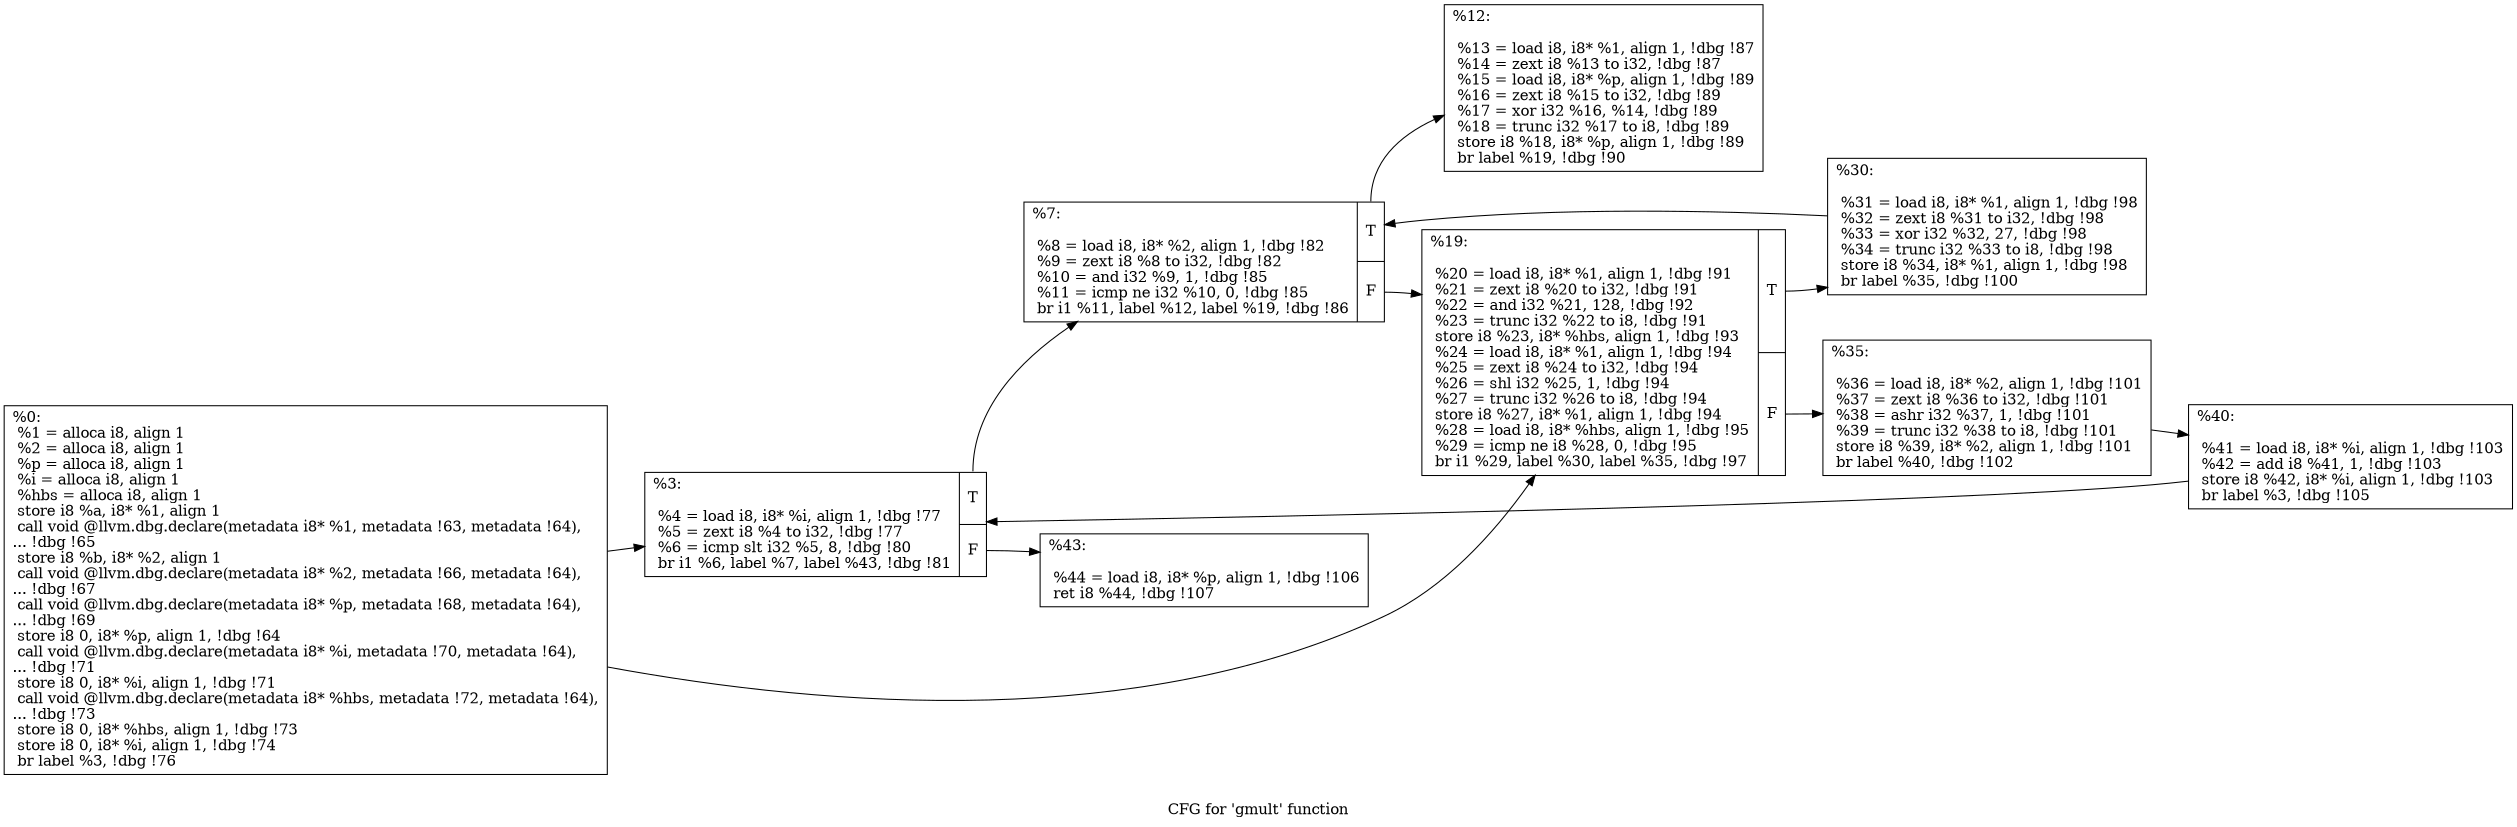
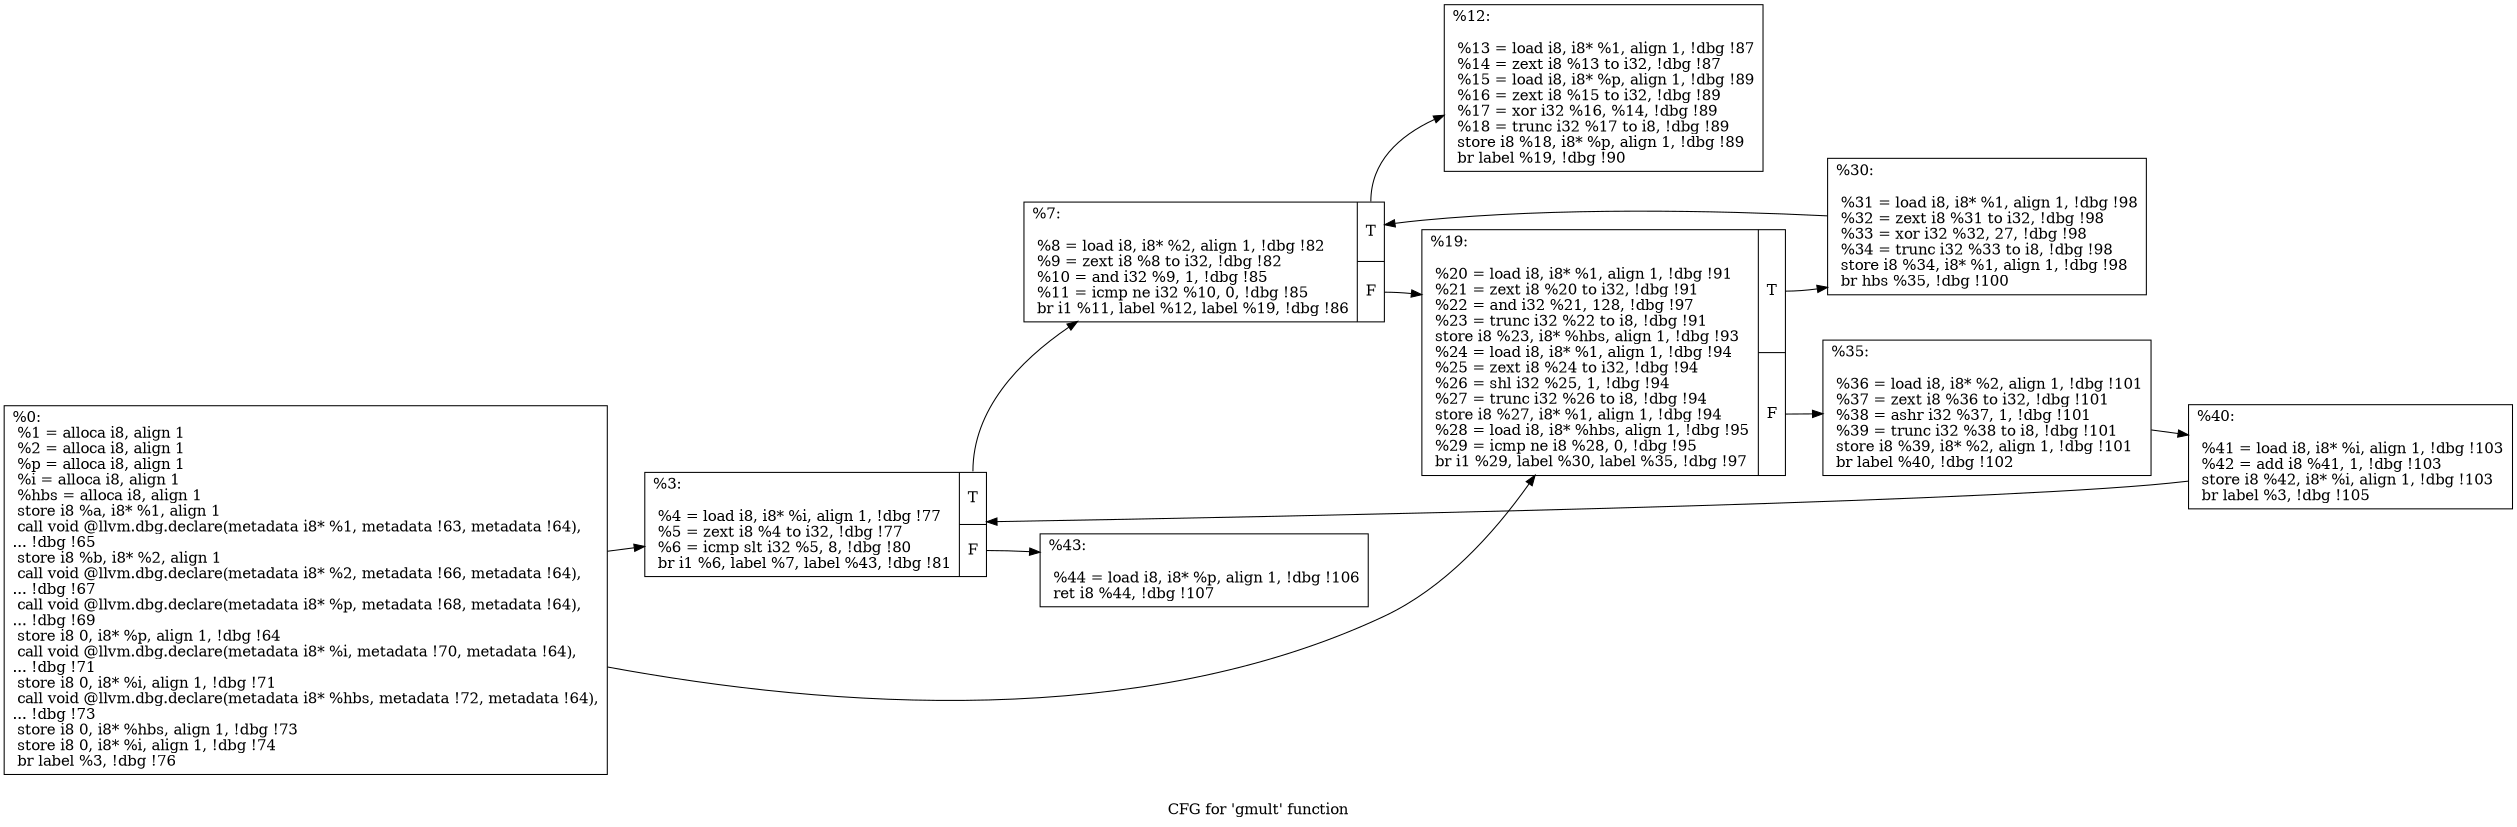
node "%30:": text "br label %35, !dbg !100" -> "br hbs %35, !dbg !100"
node "%19:": text "%22 = and i32 %21, 128, !dbg !92" -> "%22 = and i32 %21, 128, !dbg !97"
